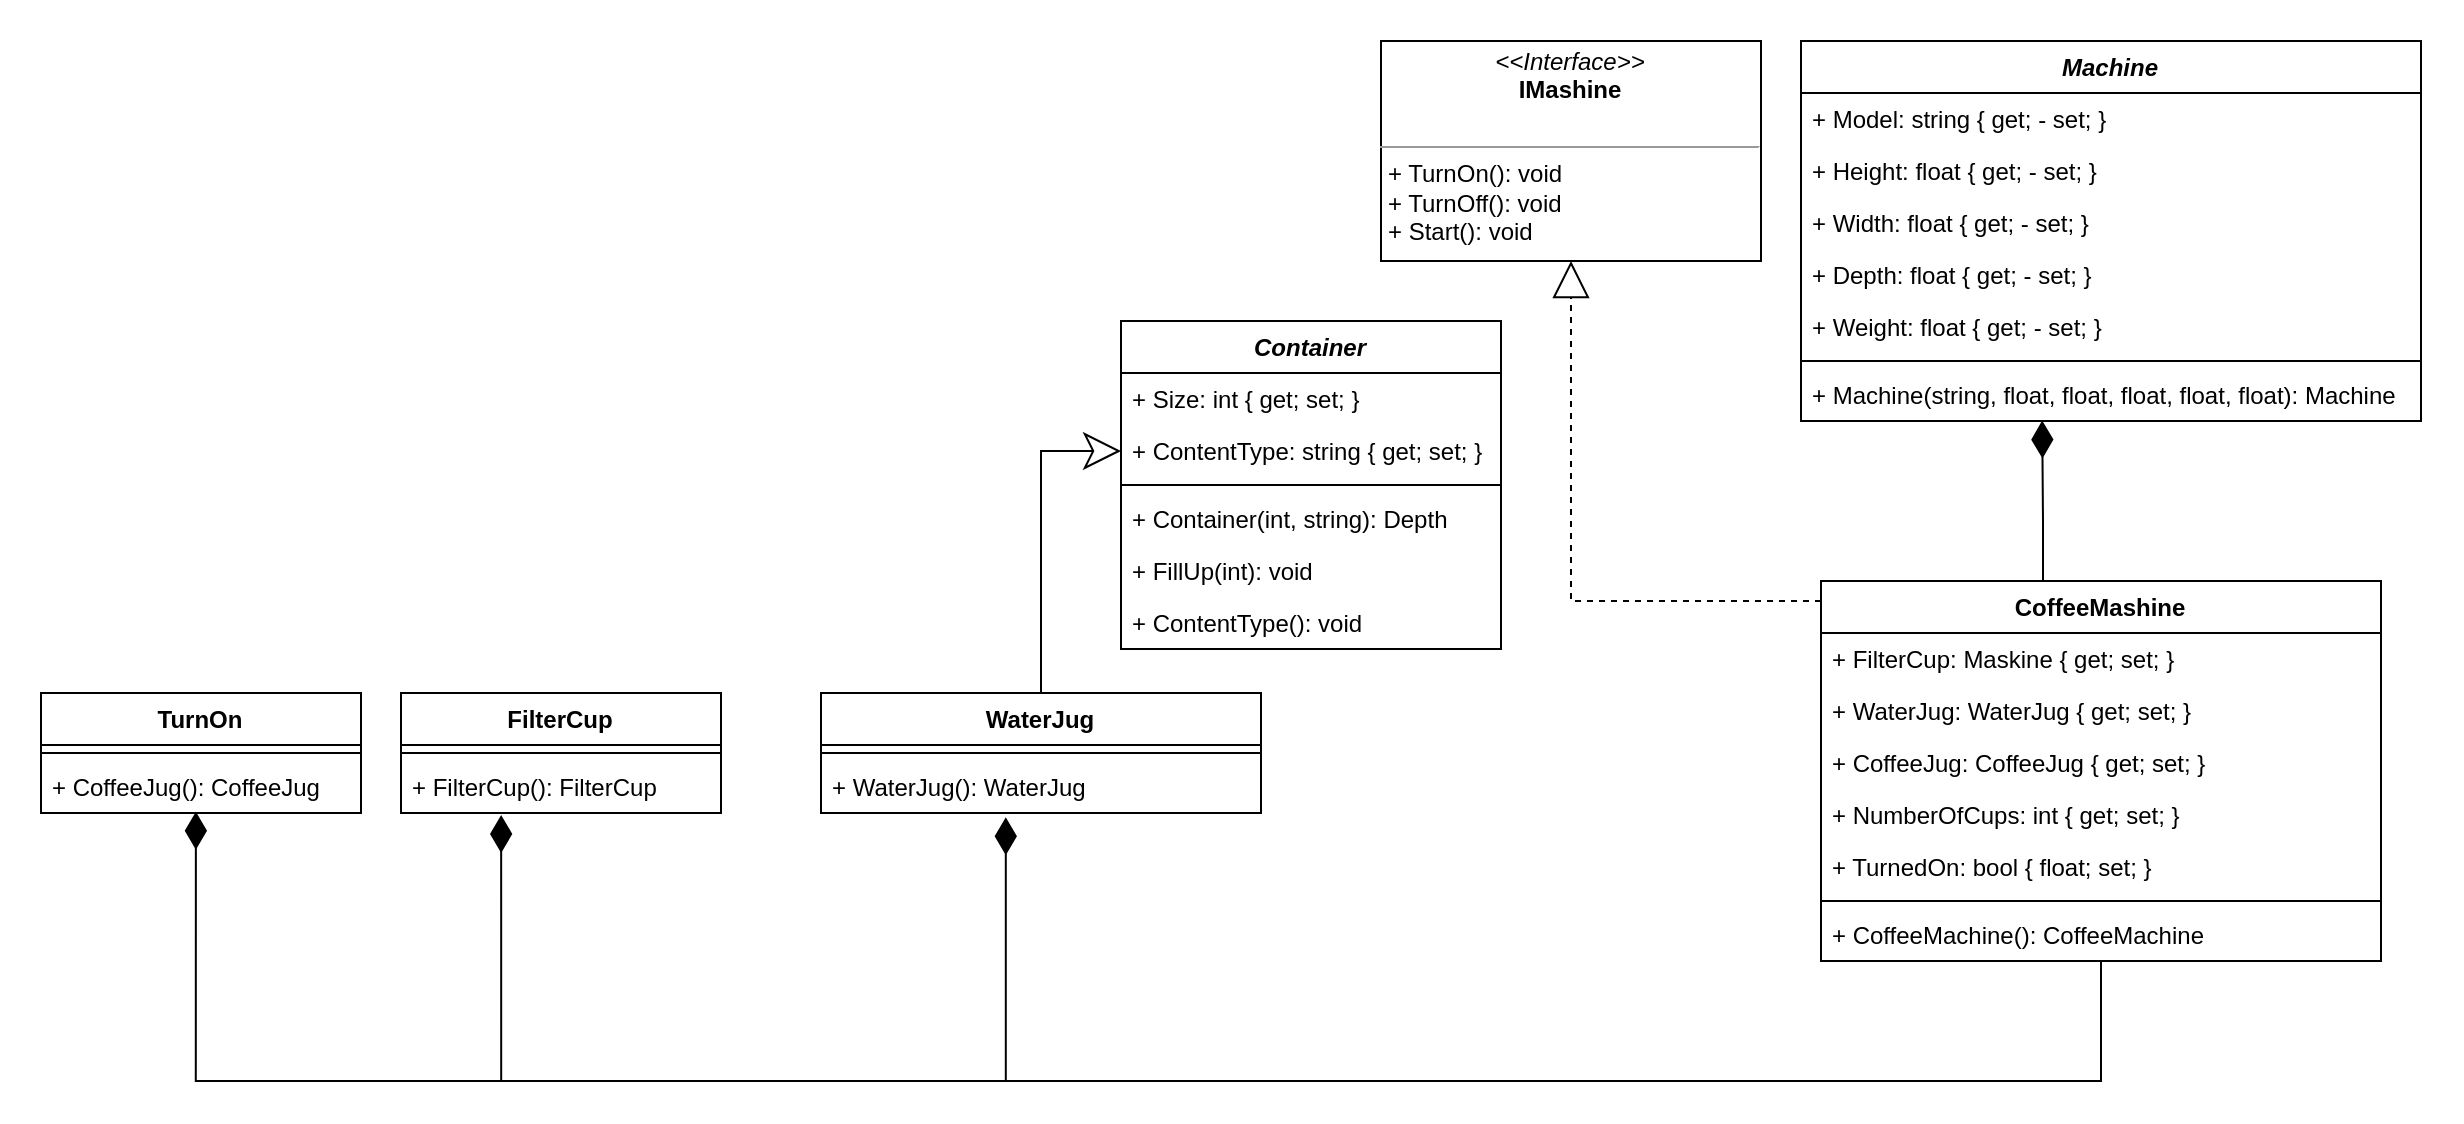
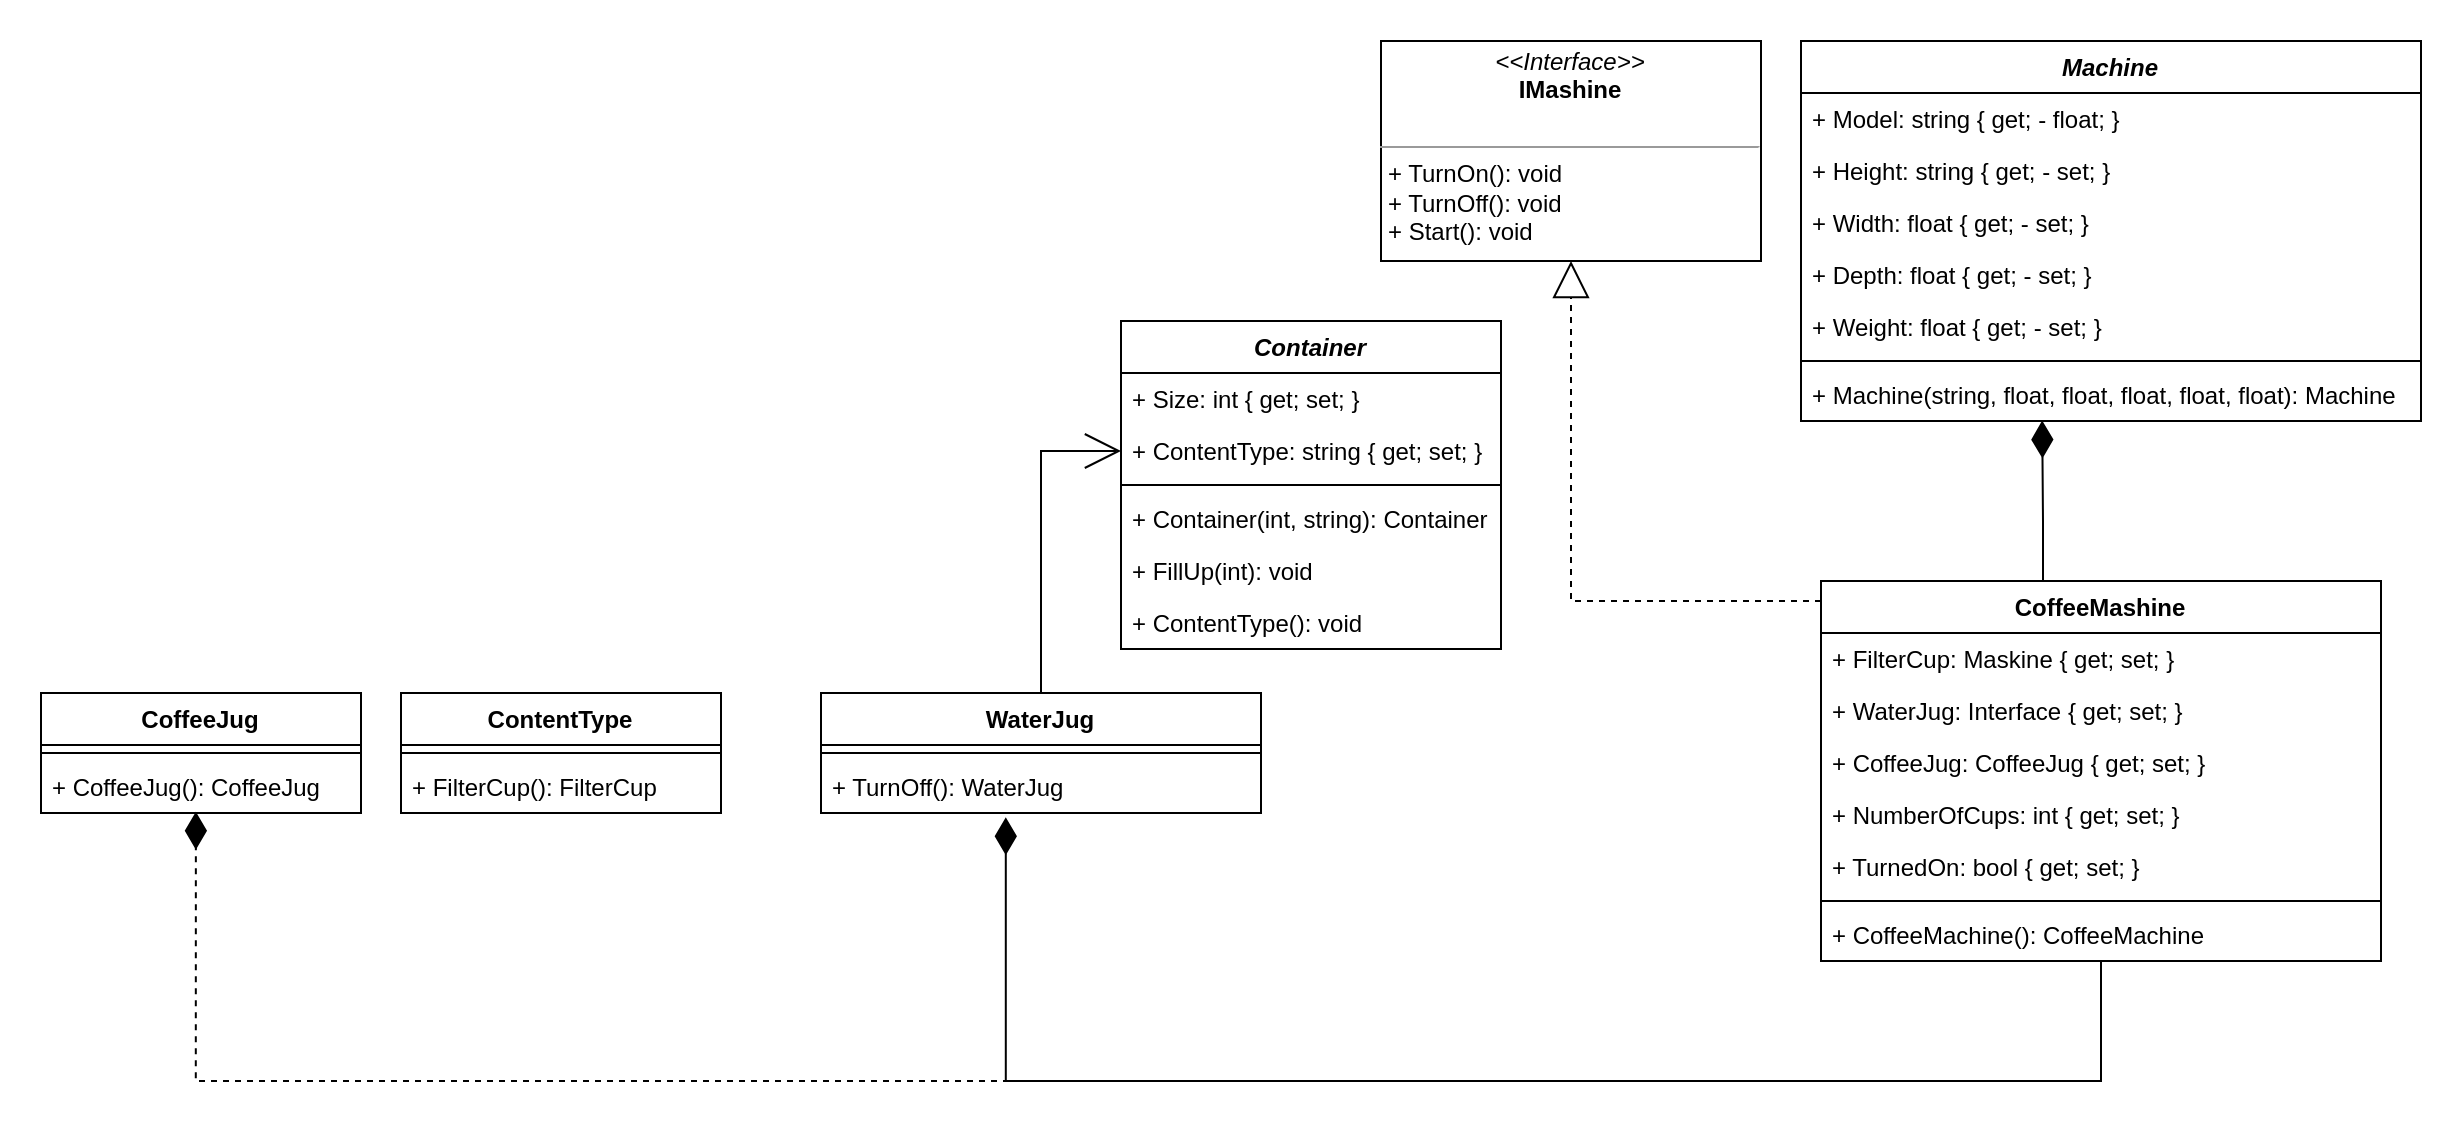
node "+ Model: string { get; - set; }": label "+ Model: string { get; - set; }" -> "+ Model: string { get; - float; }"
node "+ Height: float { get; - set; }": label "+ Height: float { get; - set; }" -> "+ Height: string { get; - set; }"
edge "WaterJug" -> "+ ContentType: string { get; set; }": arrowhead classic -> open
node "+ Container(int, string): Depth": label "+ Container(int, string): Depth" -> "+ Container(int, string): Container"
node "+ WaterJug: WaterJug { get; set; }": label "+ WaterJug: WaterJug { get; set; }" -> "+ WaterJug: Interface { get; set; }"
node "TurnOn": label "TurnOn" -> "CoffeeJug"
node "FilterCup": label "FilterCup" -> "ContentType"
node "+ WaterJug(): WaterJug": label "+ WaterJug(): WaterJug" -> "+ TurnOff(): WaterJug"
node "+ TurnedOn: bool { float; set; }": label "+ TurnedOn: bool { float; set; }" -> "+ TurnedOn: bool { get; set; }"
edge "CoffeeMashine" -> "+ FilterCup(): FilterCup": removed
edge "CoffeeMashine" -> "+ CoffeeJug(): CoffeeJug": style solid -> dashed
